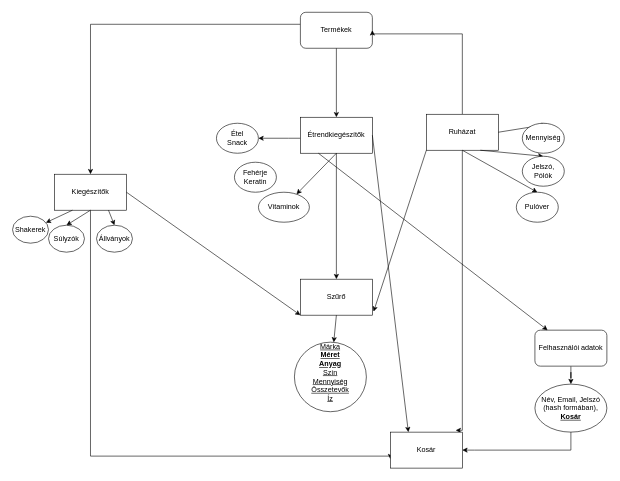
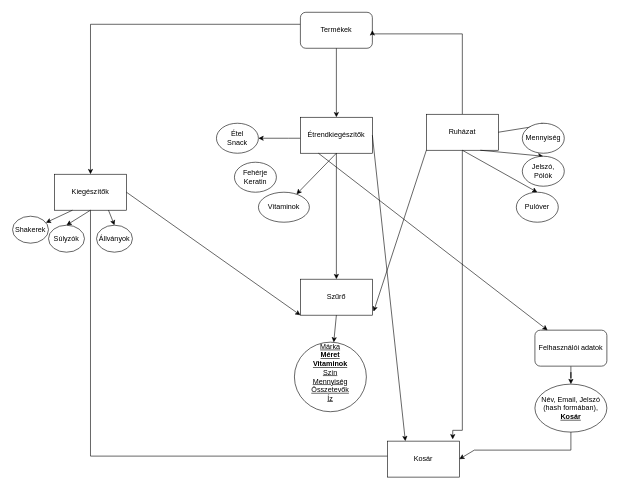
node "Márka Méret Anyag Szín Mennyiség Összetevők Íz": label "Márka Méret Anyag Szín Mennyiség Összetevők Íz" -> "Márka Méret Vitaminok Szín Mennyiség Összetevők Íz"
node "Kosár": moved (426, 450) -> (423, 459)
